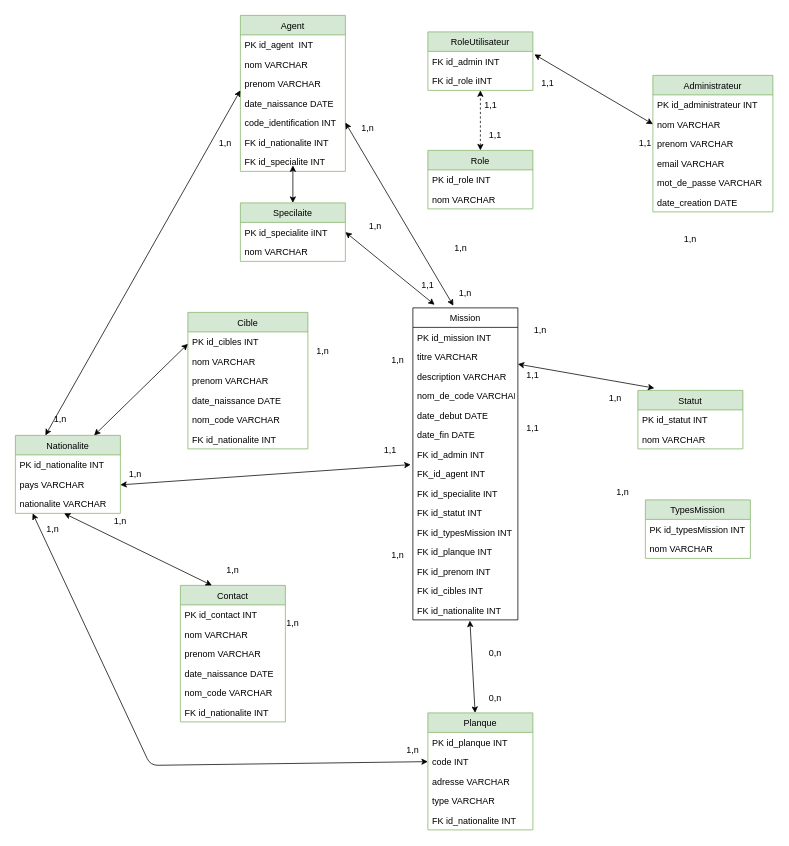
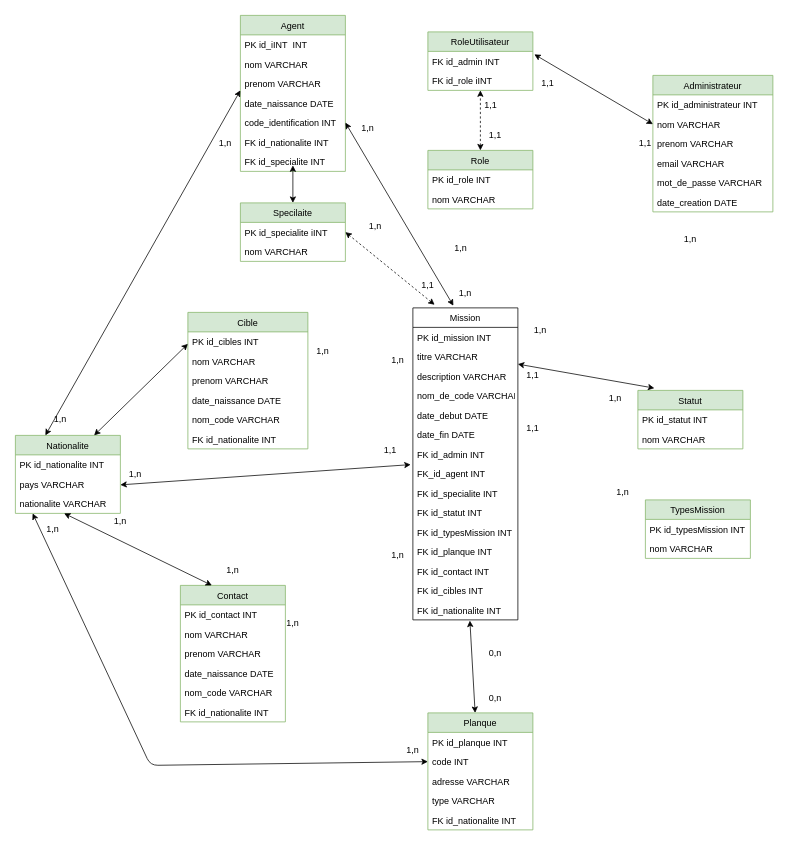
node "PK id_agent INT": label "PK id_agent INT" -> "PK id_iINT INT"
edge "PK id_specialite iINT" -- "Mission": style solid -> dashed
node "FK id_prenom INT": label "FK id_prenom INT" -> "FK id_contact INT"
